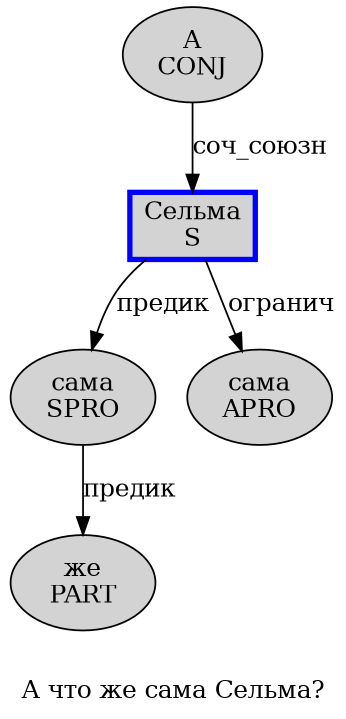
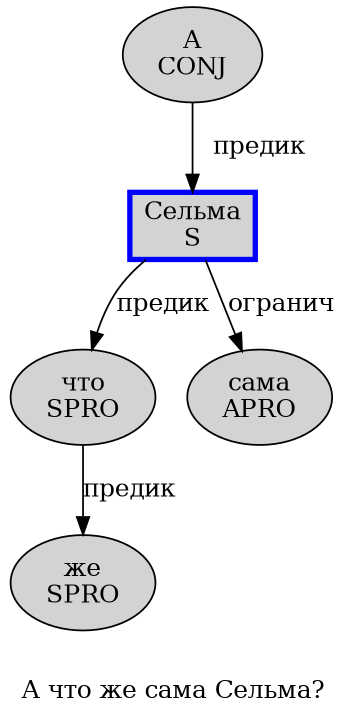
edge "А CONJ" -> "Сельма S": label "соч_союзн" -> "предик"
node "сама SPRO": label "сама SPRO" -> "что SPRO"
node "же PART": label "же PART" -> "же SPRO"
